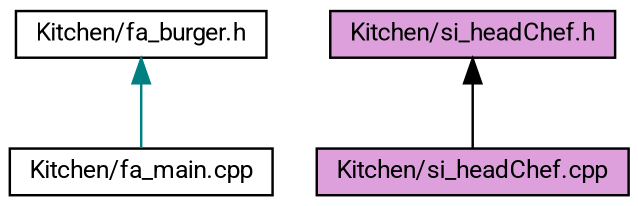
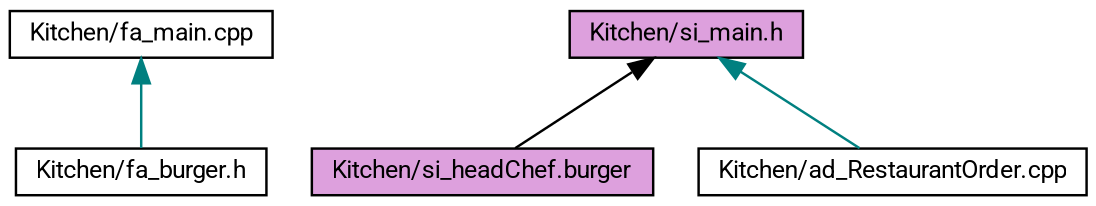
node "Kitchen/si_headChef.h": label "Kitchen/si_headChef.h" -> "Kitchen/si_main.h"
edge "Kitchen/fa_main.cpp" -> "Kitchen/fa_burger.h": reversed
node "Kitchen/si_headChef.cpp": label "Kitchen/si_headChef.cpp" -> "Kitchen/si_headChef.burger"
node "Kitchen/ad_RestaurantOrder.cpp": added
